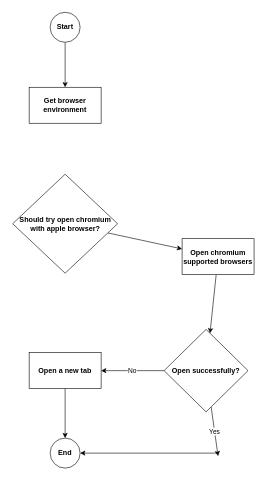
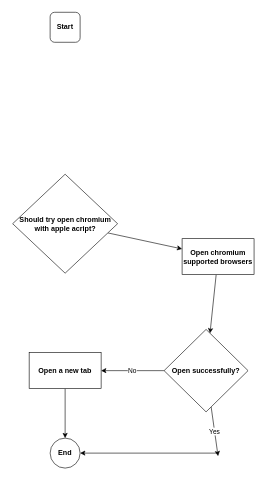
node "Start": shape ellipse -> rounded rectangle
edge "Start" -> "Get browser environment": removed
node "Get browser environment": removed
node "Should try open chromium with apple browser?": label "Should try open chromium with apple browser?" -> "Should try open chromium with apple acript?"
